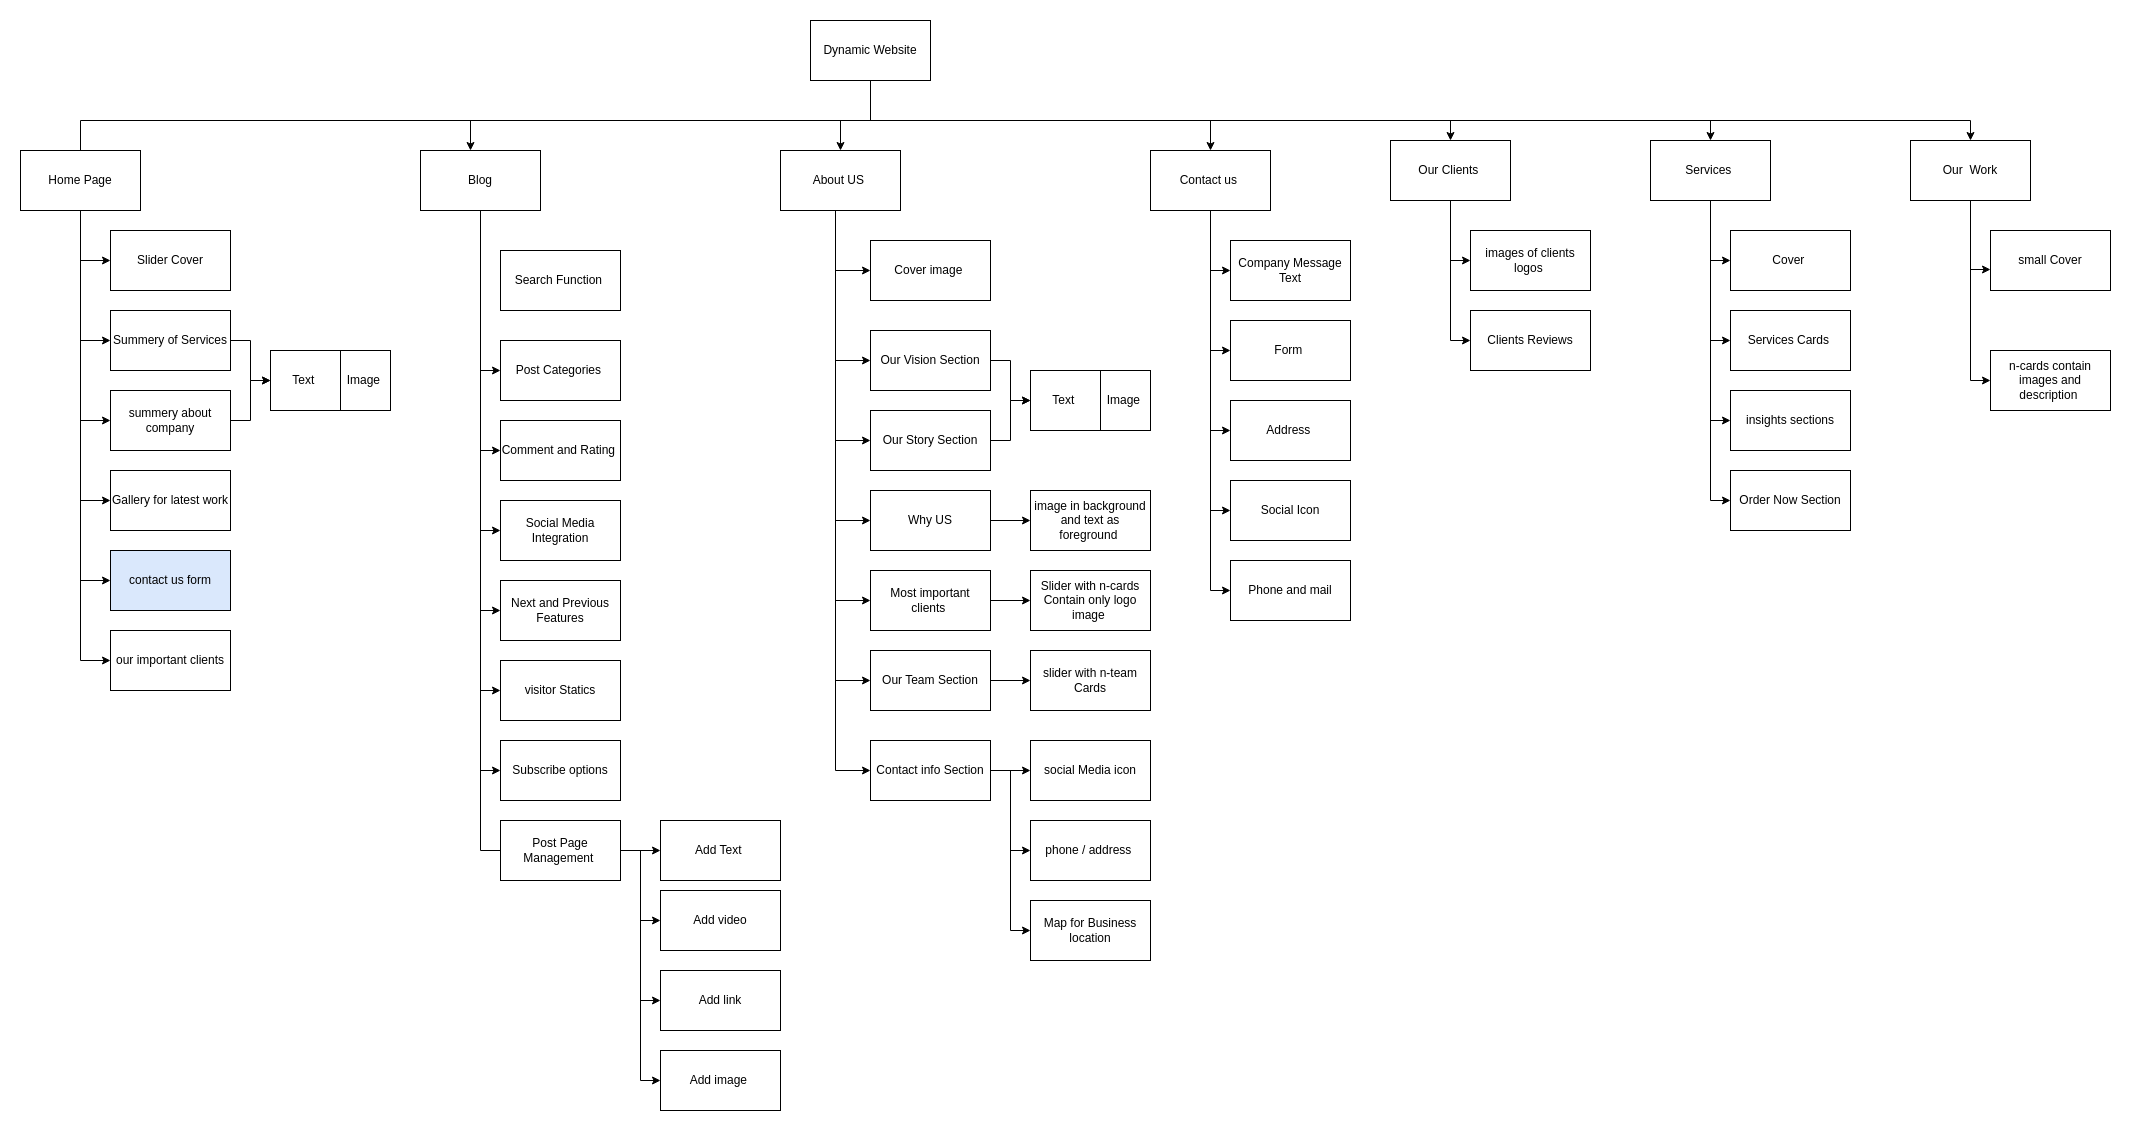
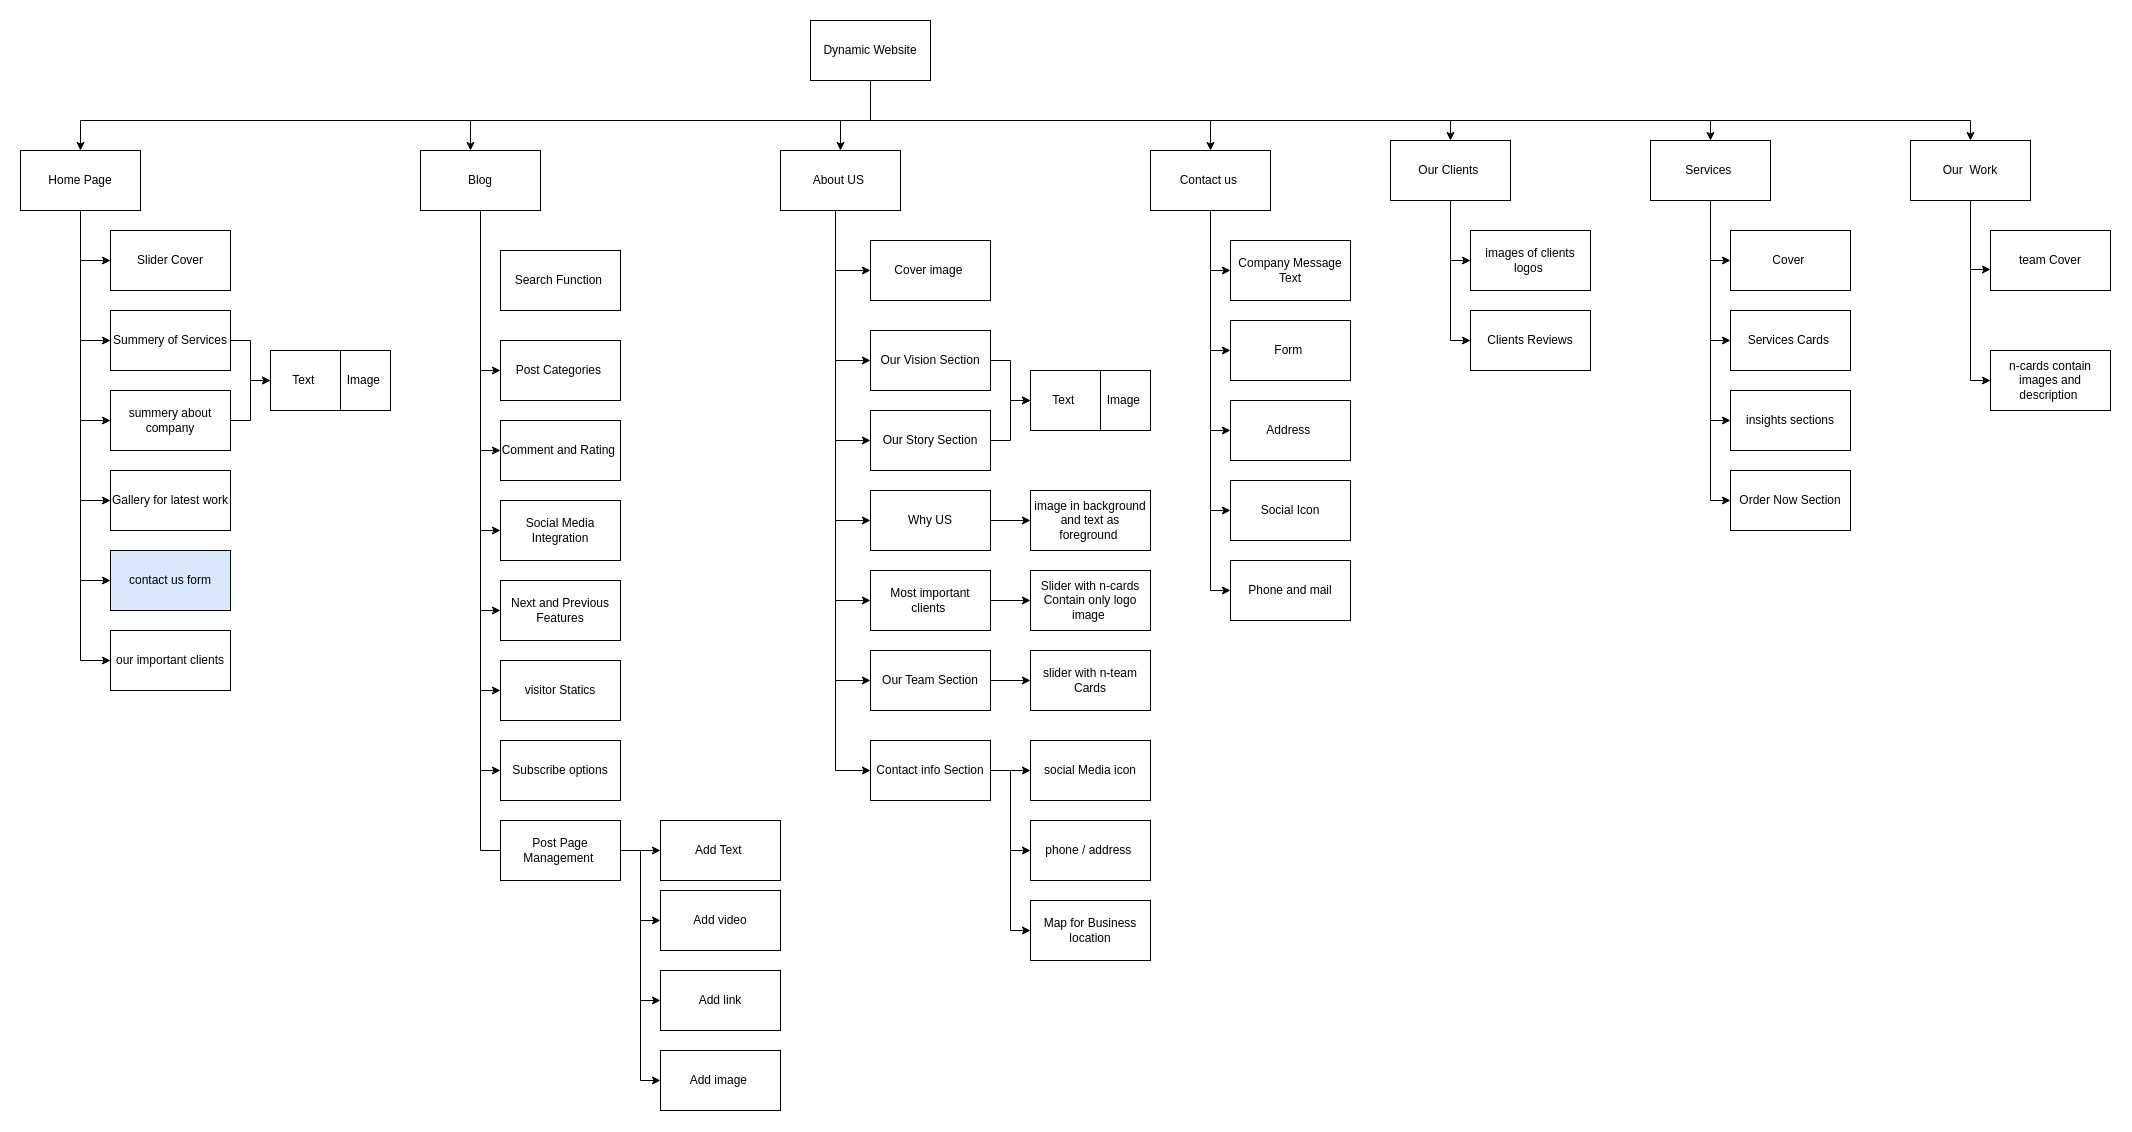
edge "Dynamic Website" -- "Home Page": arrowhead none -> classic
node "small Cover": label "small Cover" -> "team Cover"
